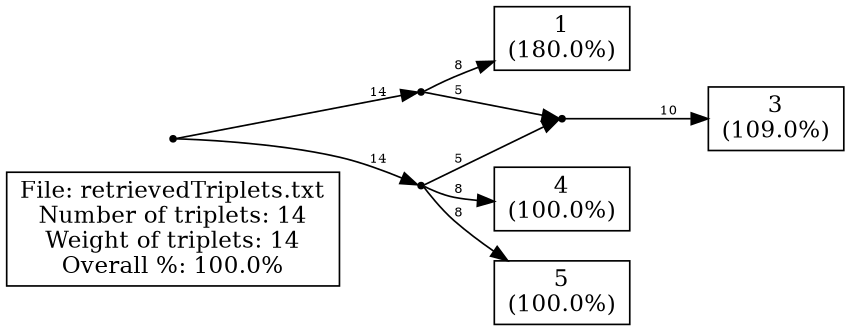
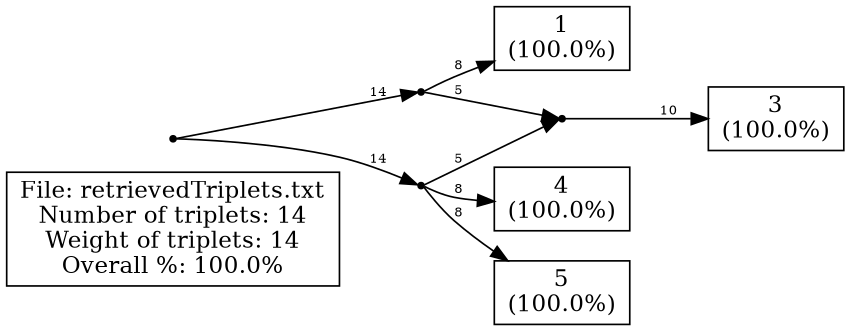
node "1 (180.0%)": label "1 (180.0%)" -> "1 (100.0%)"
node "3 (109.0%)": label "3 (109.0%)" -> "3 (100.0%)"
